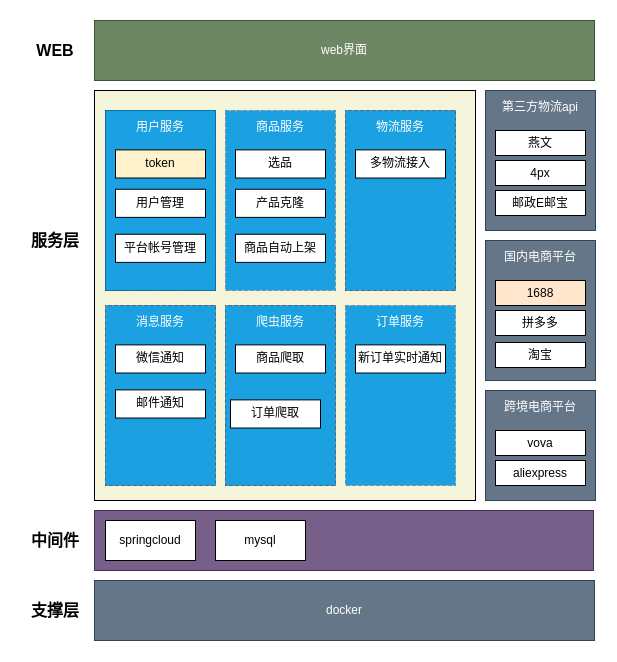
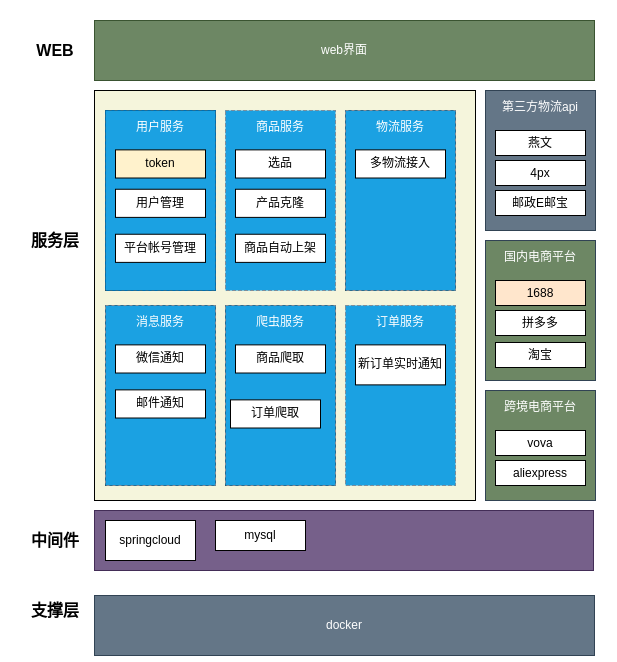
node "国内电商平台": fillcolor #647687 -> #6d8764
node "新订单实时通知": size 90x28 -> 90x40
node "跨境电商平台": fillcolor #647687 -> #6d8764
node "mysql": size 90x40 -> 90x30
node "docker": moved (345, 611) -> (345, 626)
